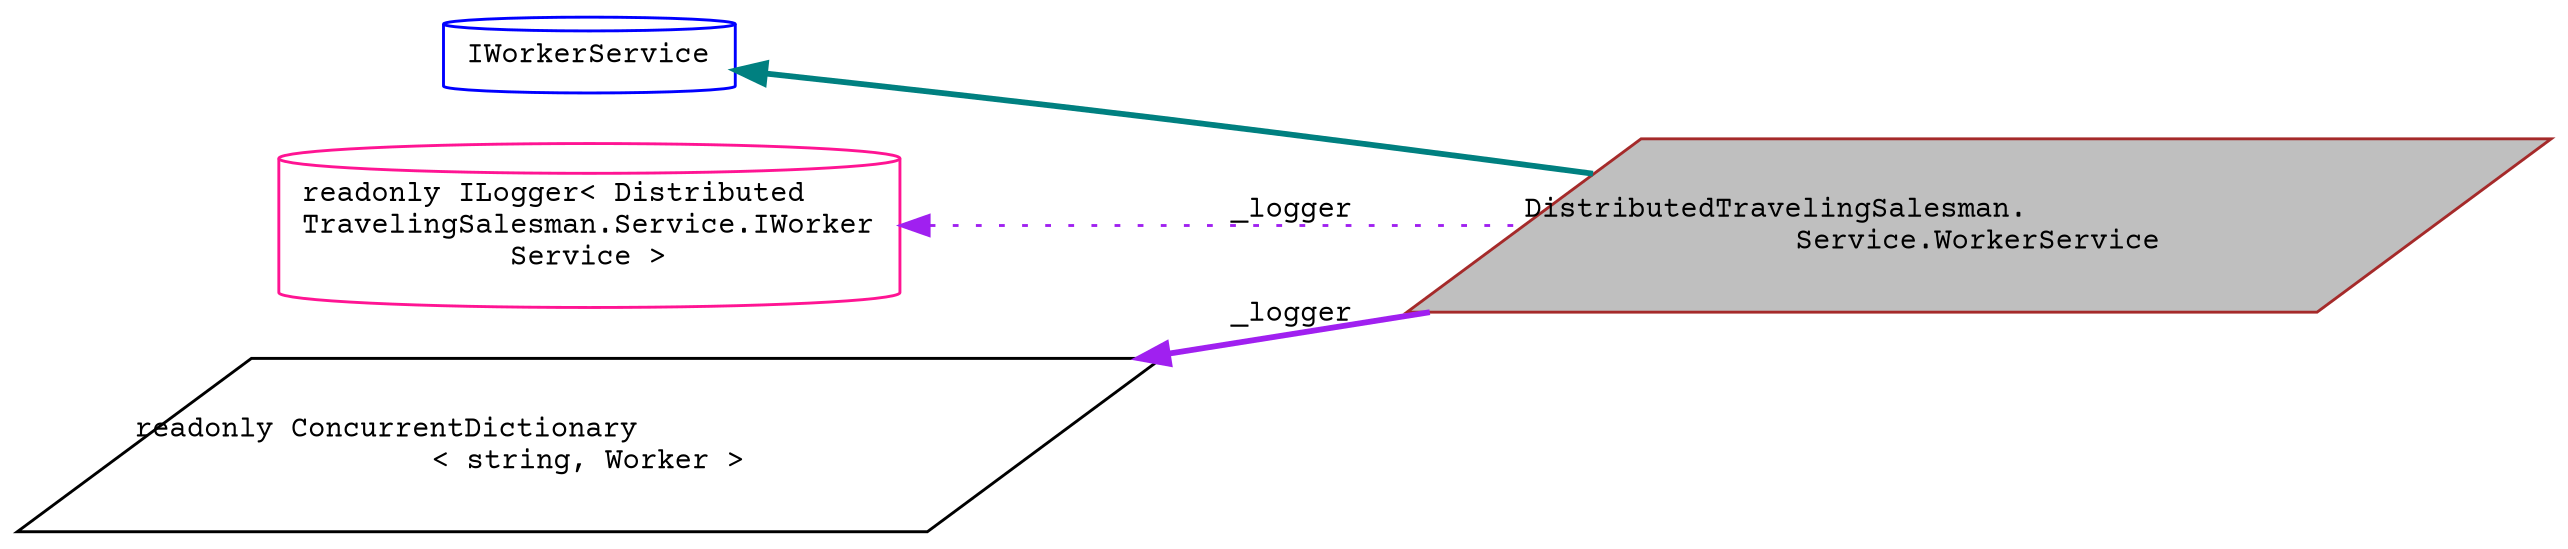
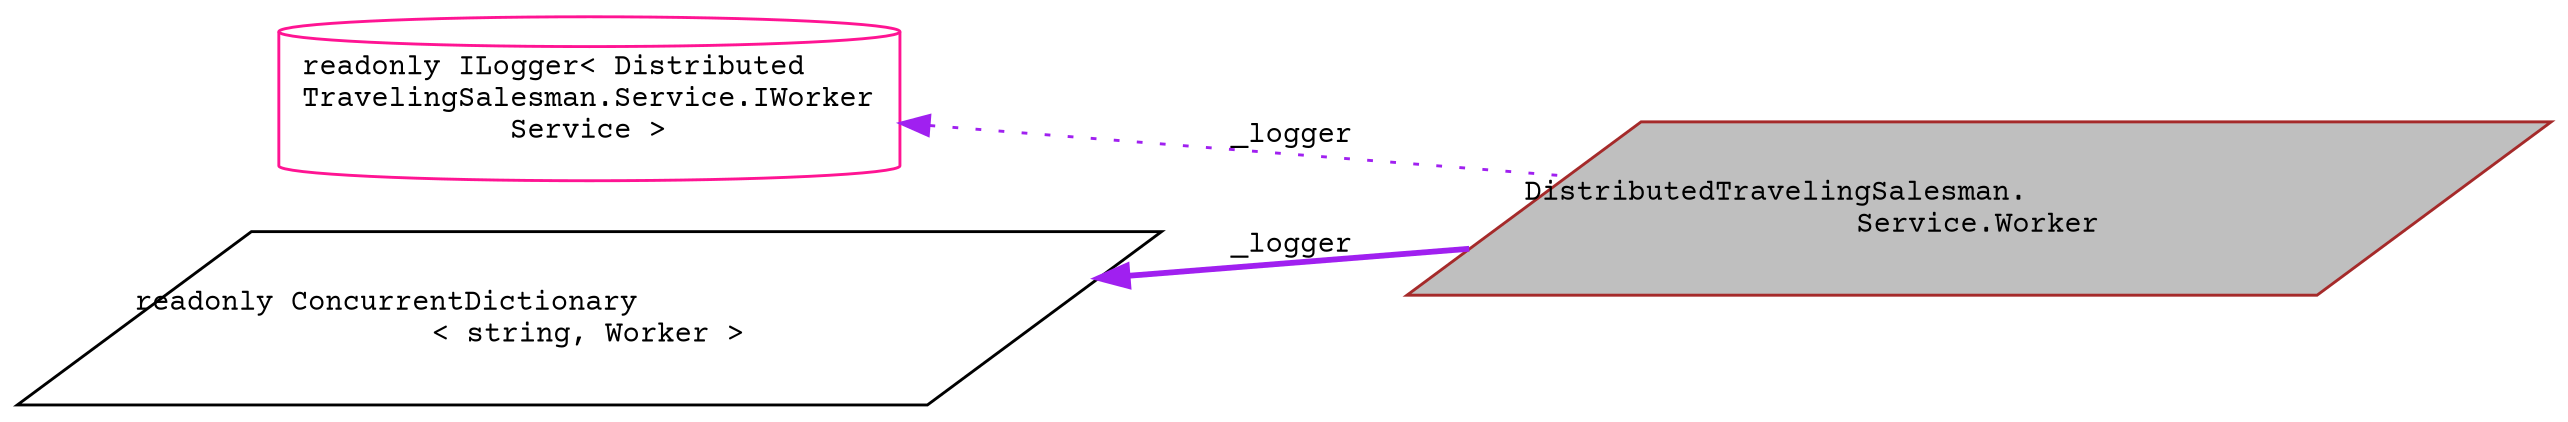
node "IWorkerService": removed
node "DistributedTravelingSalesman. Service.WorkerService": label "DistributedTravelingSalesman. Service.WorkerService" -> "DistributedTravelingSalesman. Service.Worker"
